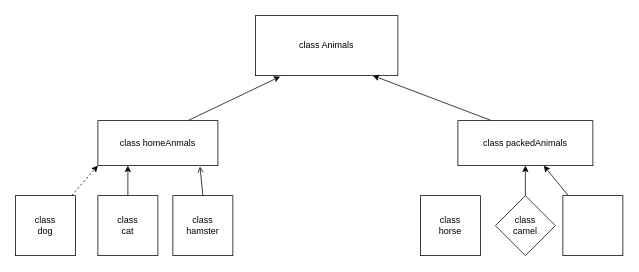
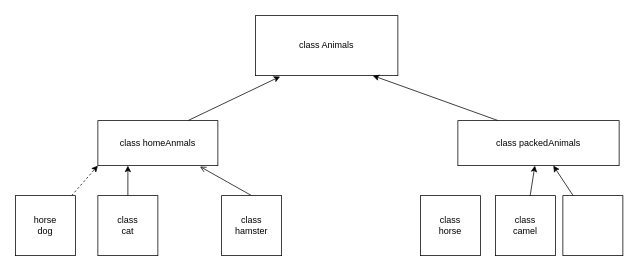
node "class packedAnimals": size 135x45 -> 161x45
node "class dog": label "class dog" -> "horse dog"
node "class hamster": moved (203, 225) -> (252, 225)
node "class camel": shape diamond -> rectangle
